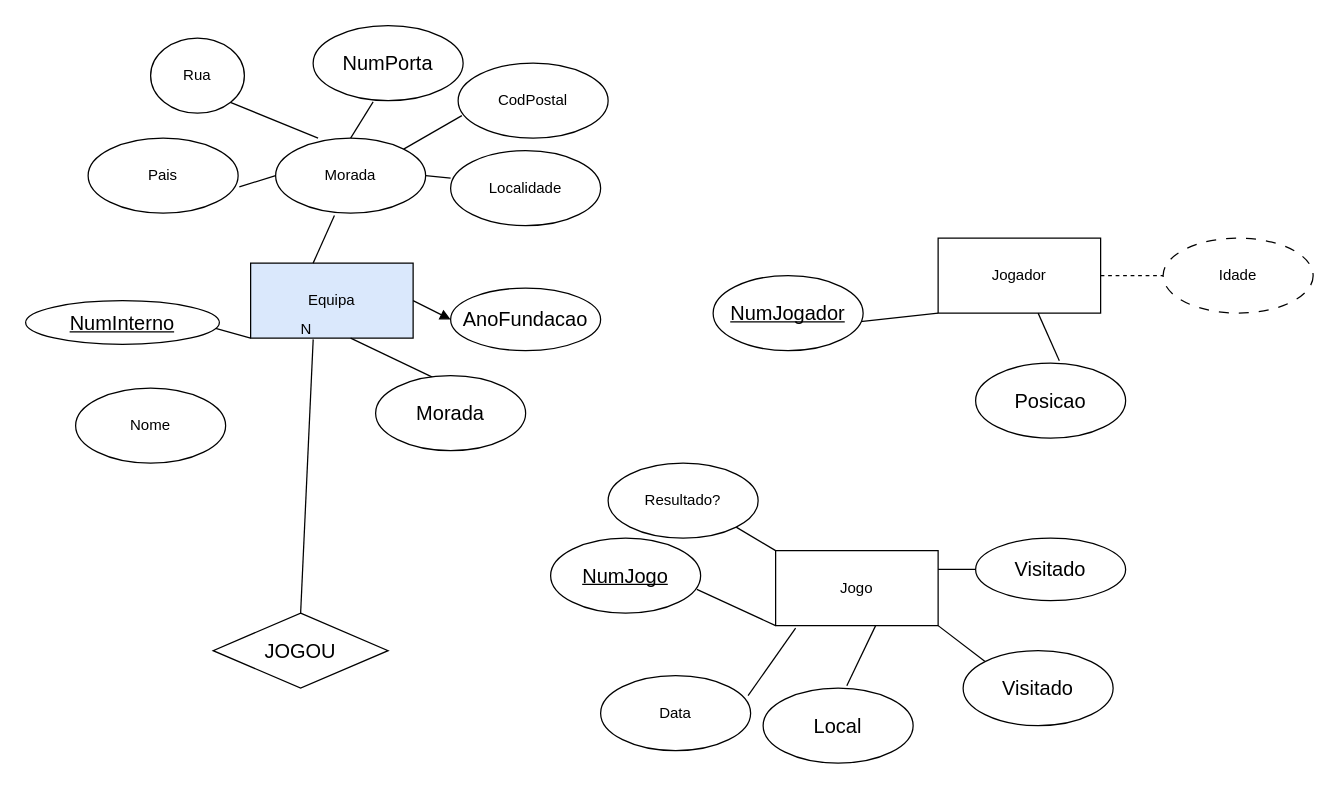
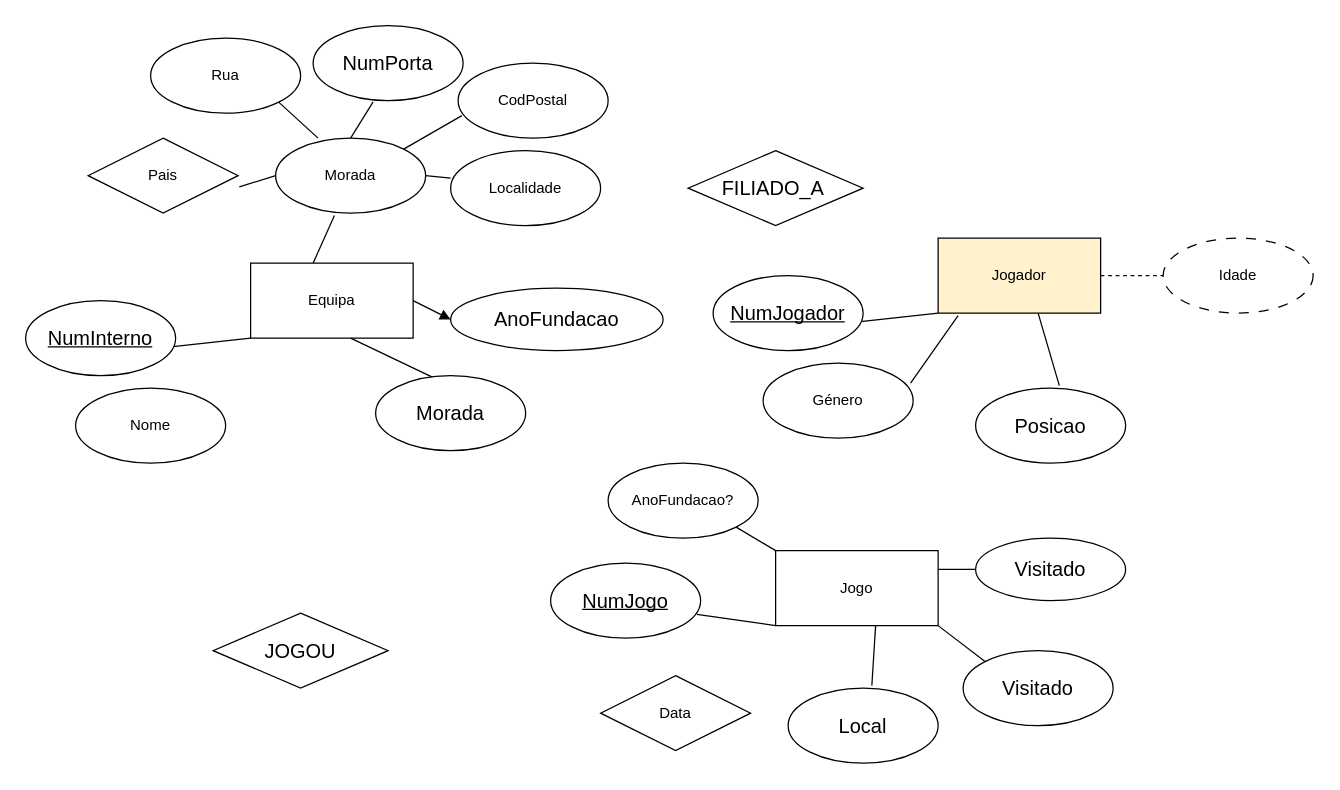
node "Rua": size 94x75 -> 150x75
node "Pais": shape ellipse -> diamond
node "FILIADO_A": added
node "Jogador": fillcolor #ffffff -> #fff2cc
node "Equipa": fillcolor #dae8fc -> #ffffff
node "AnoFundacao": size 150x63 -> 213x63
node "NumInterno": size 194x44 -> 150x75
edge "Jogador" -- "Género": added
node "Género": added
node "Posicao": moved (1051, 401) -> (1051, 426)
edge "Equipa" -- "JOGOU": removed, label "N"
node "Resultado?": label "Resultado?" -> "AnoFundacao?"
node "NumJogo": moved (626, 576) -> (626, 601)
edge "Jogo" -- "Data": removed
node "Data": shape ellipse -> diamond
node "Local": moved (838, 726) -> (863, 726)
